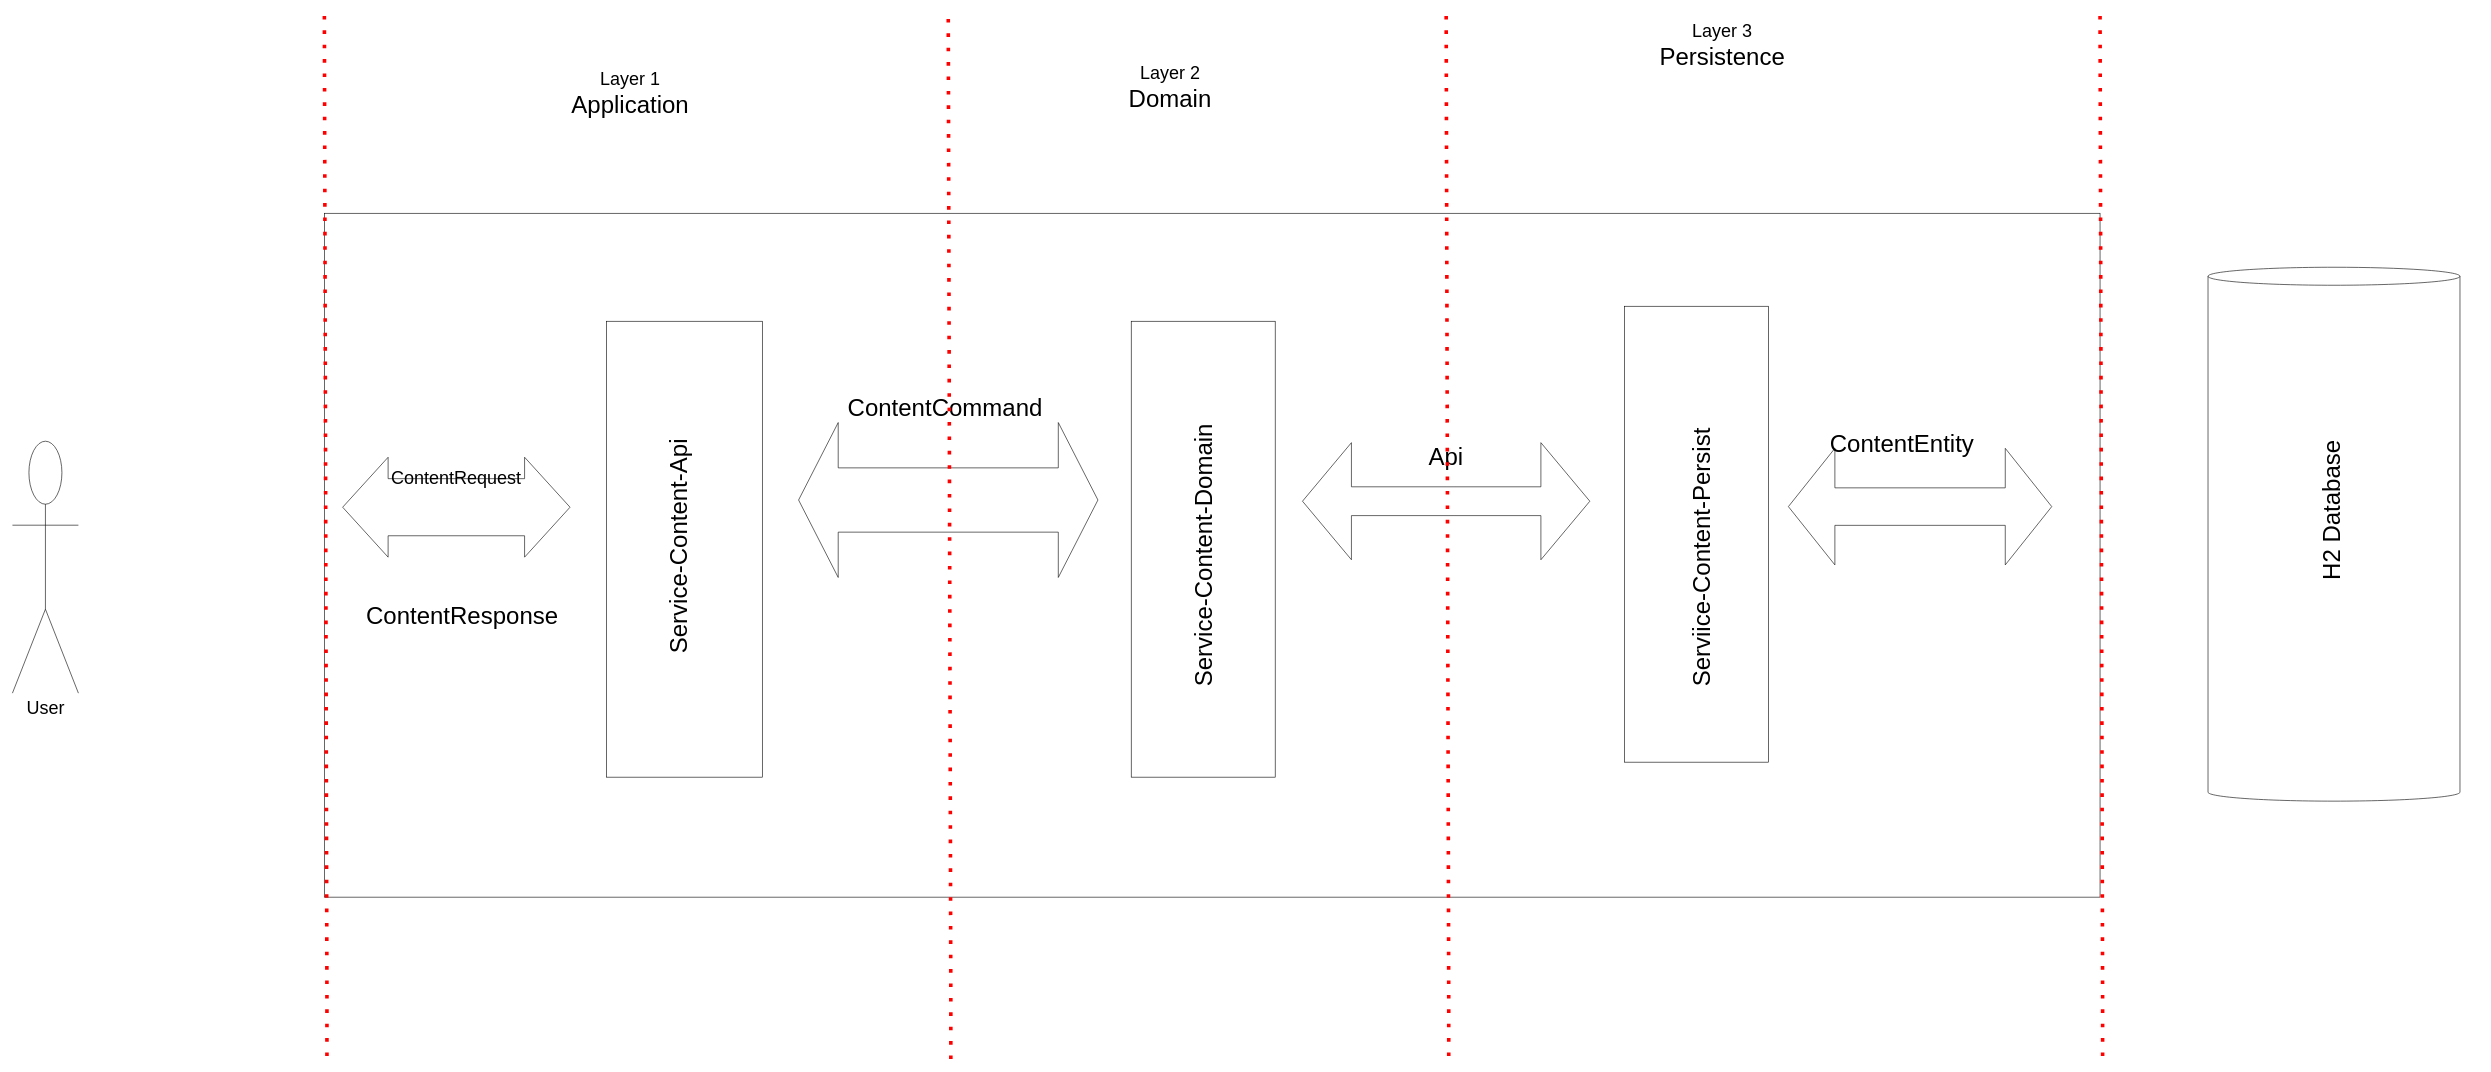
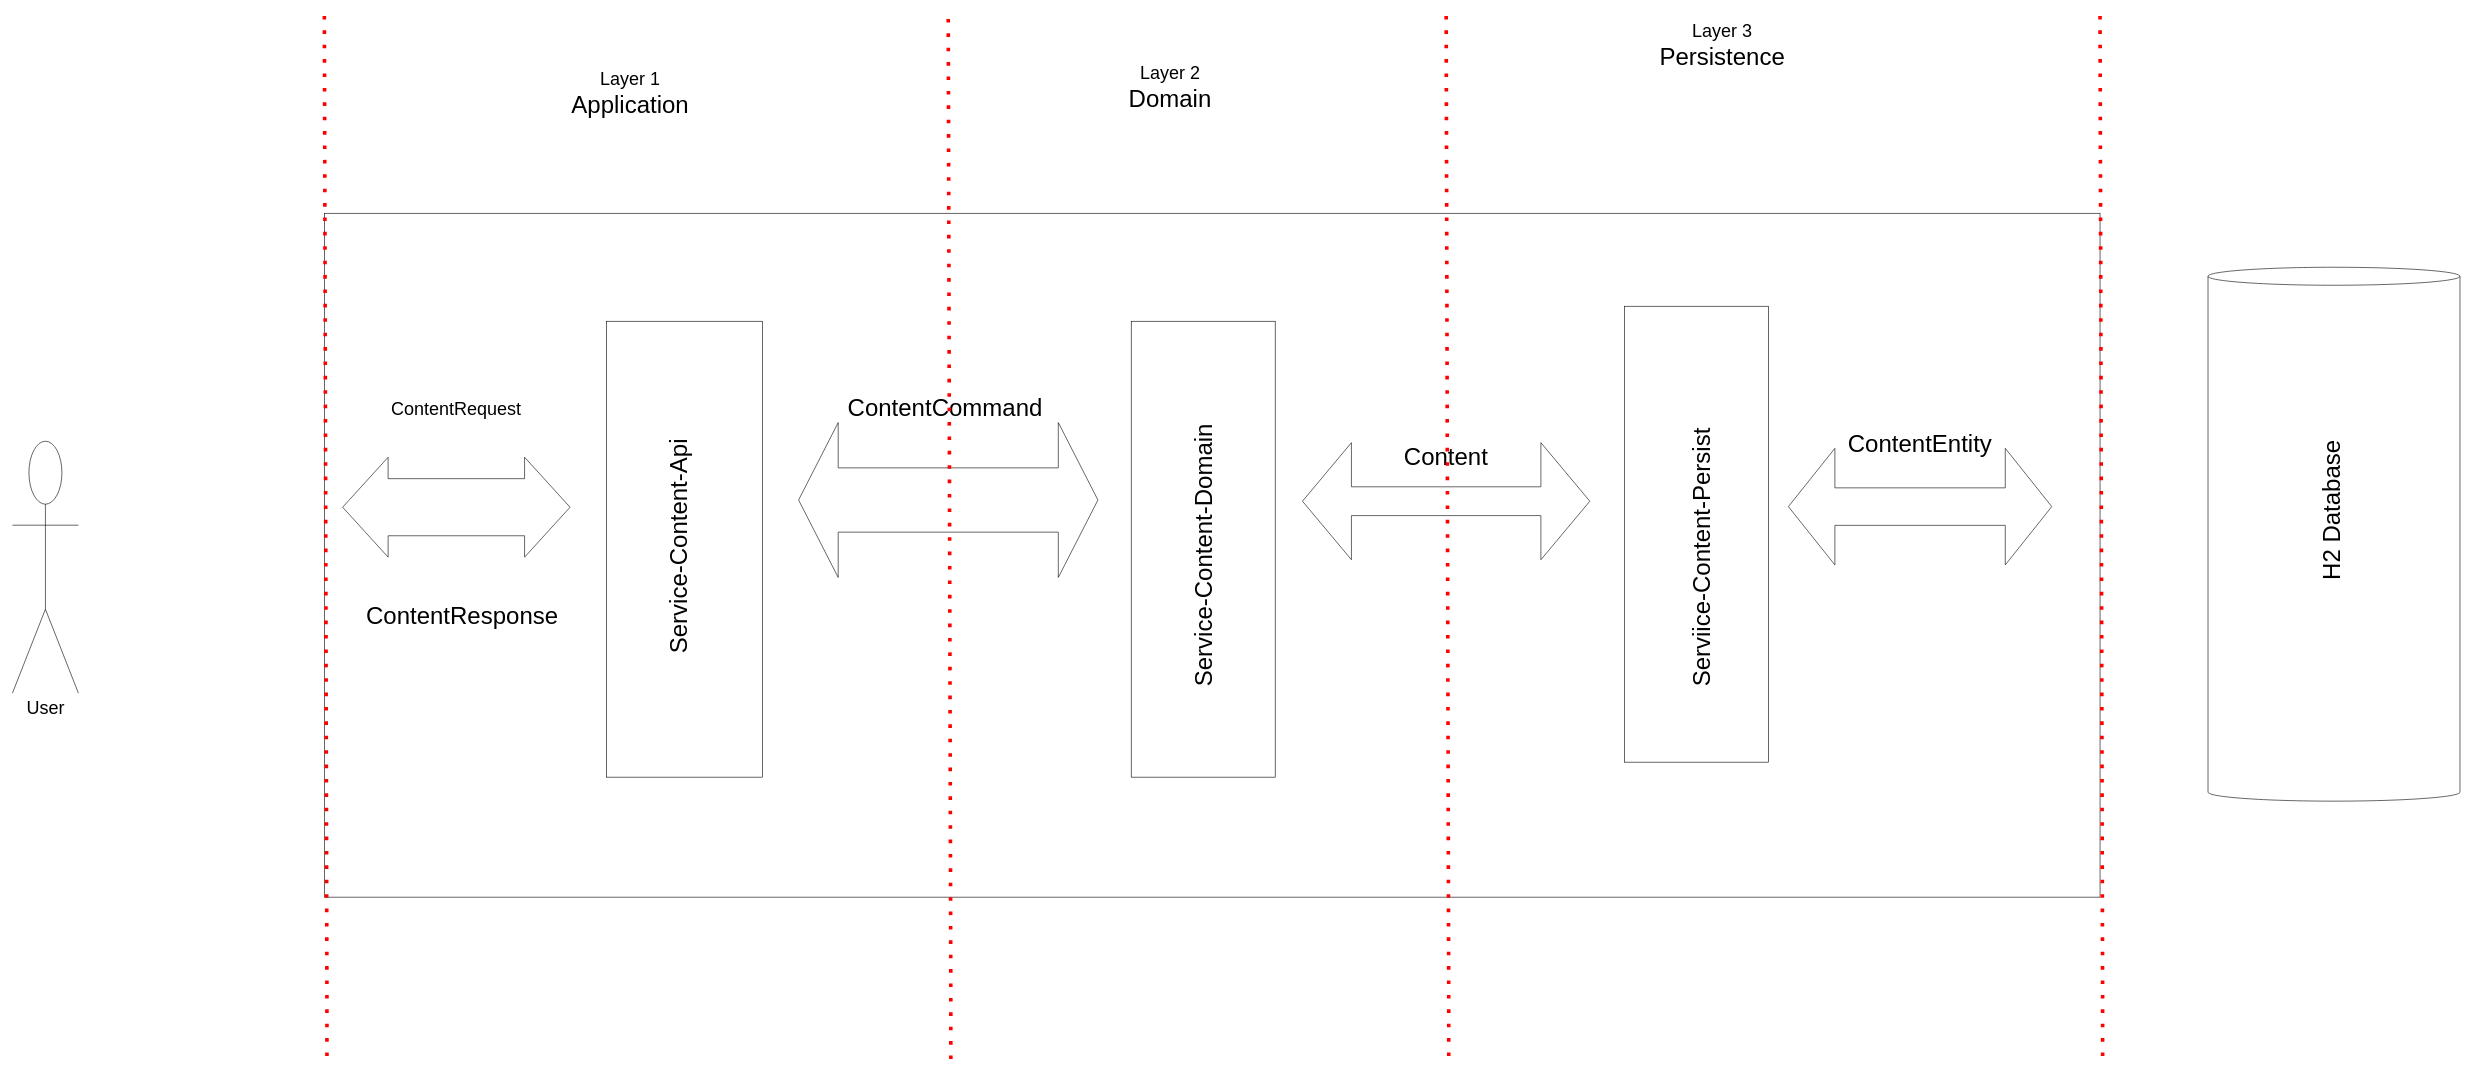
node "ContentEntity": moved (1902, 444) -> (1920, 444)
node "Api": label "Api" -> "Content"
node "ContentRequest": moved (456, 477) -> (456, 408)
